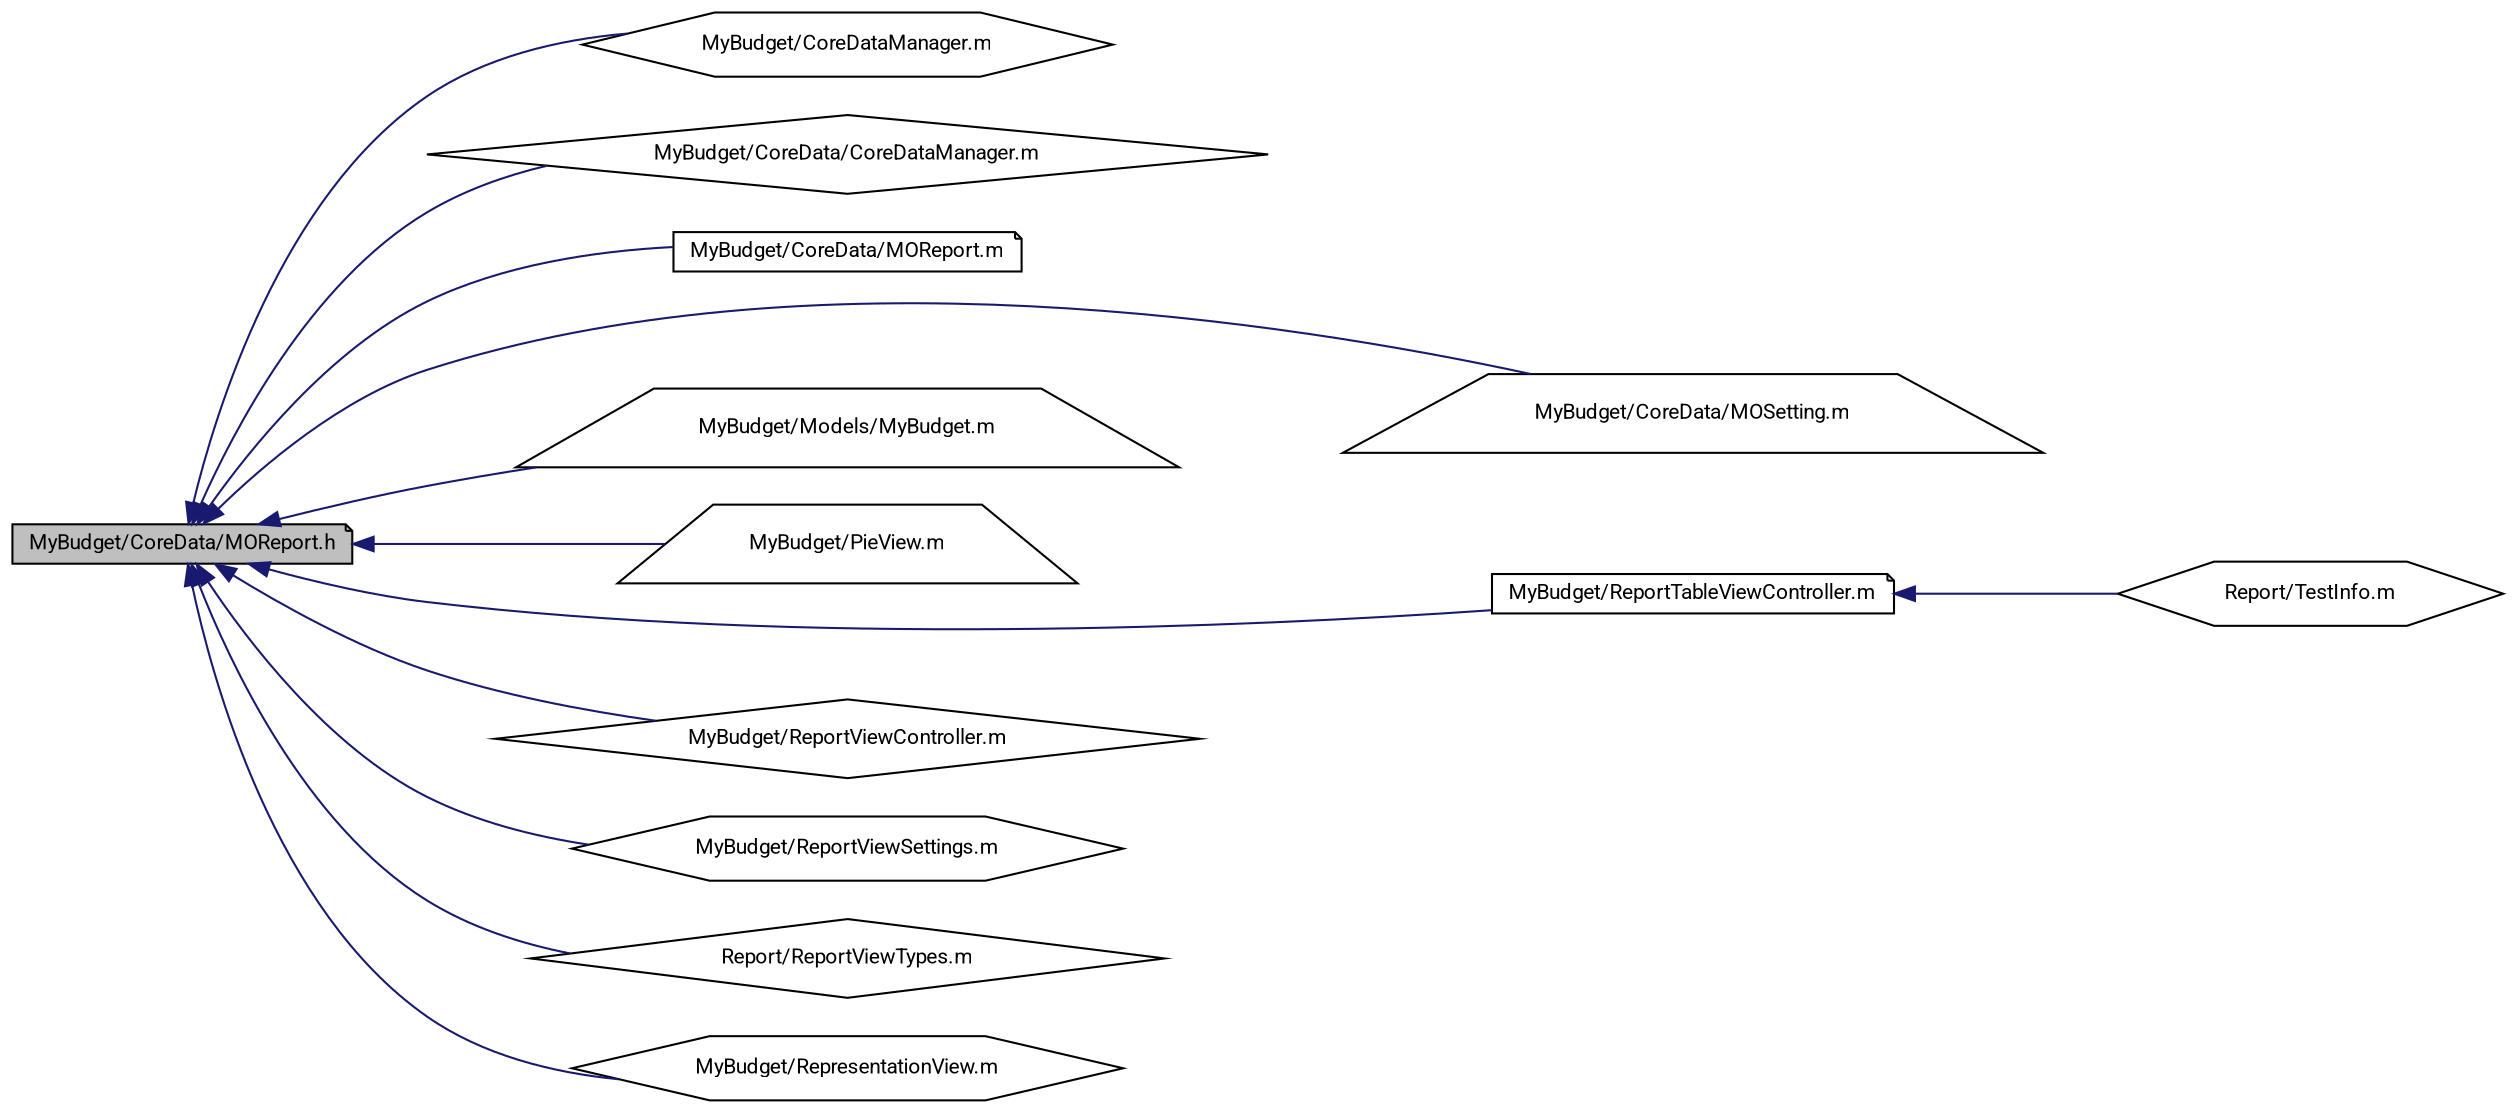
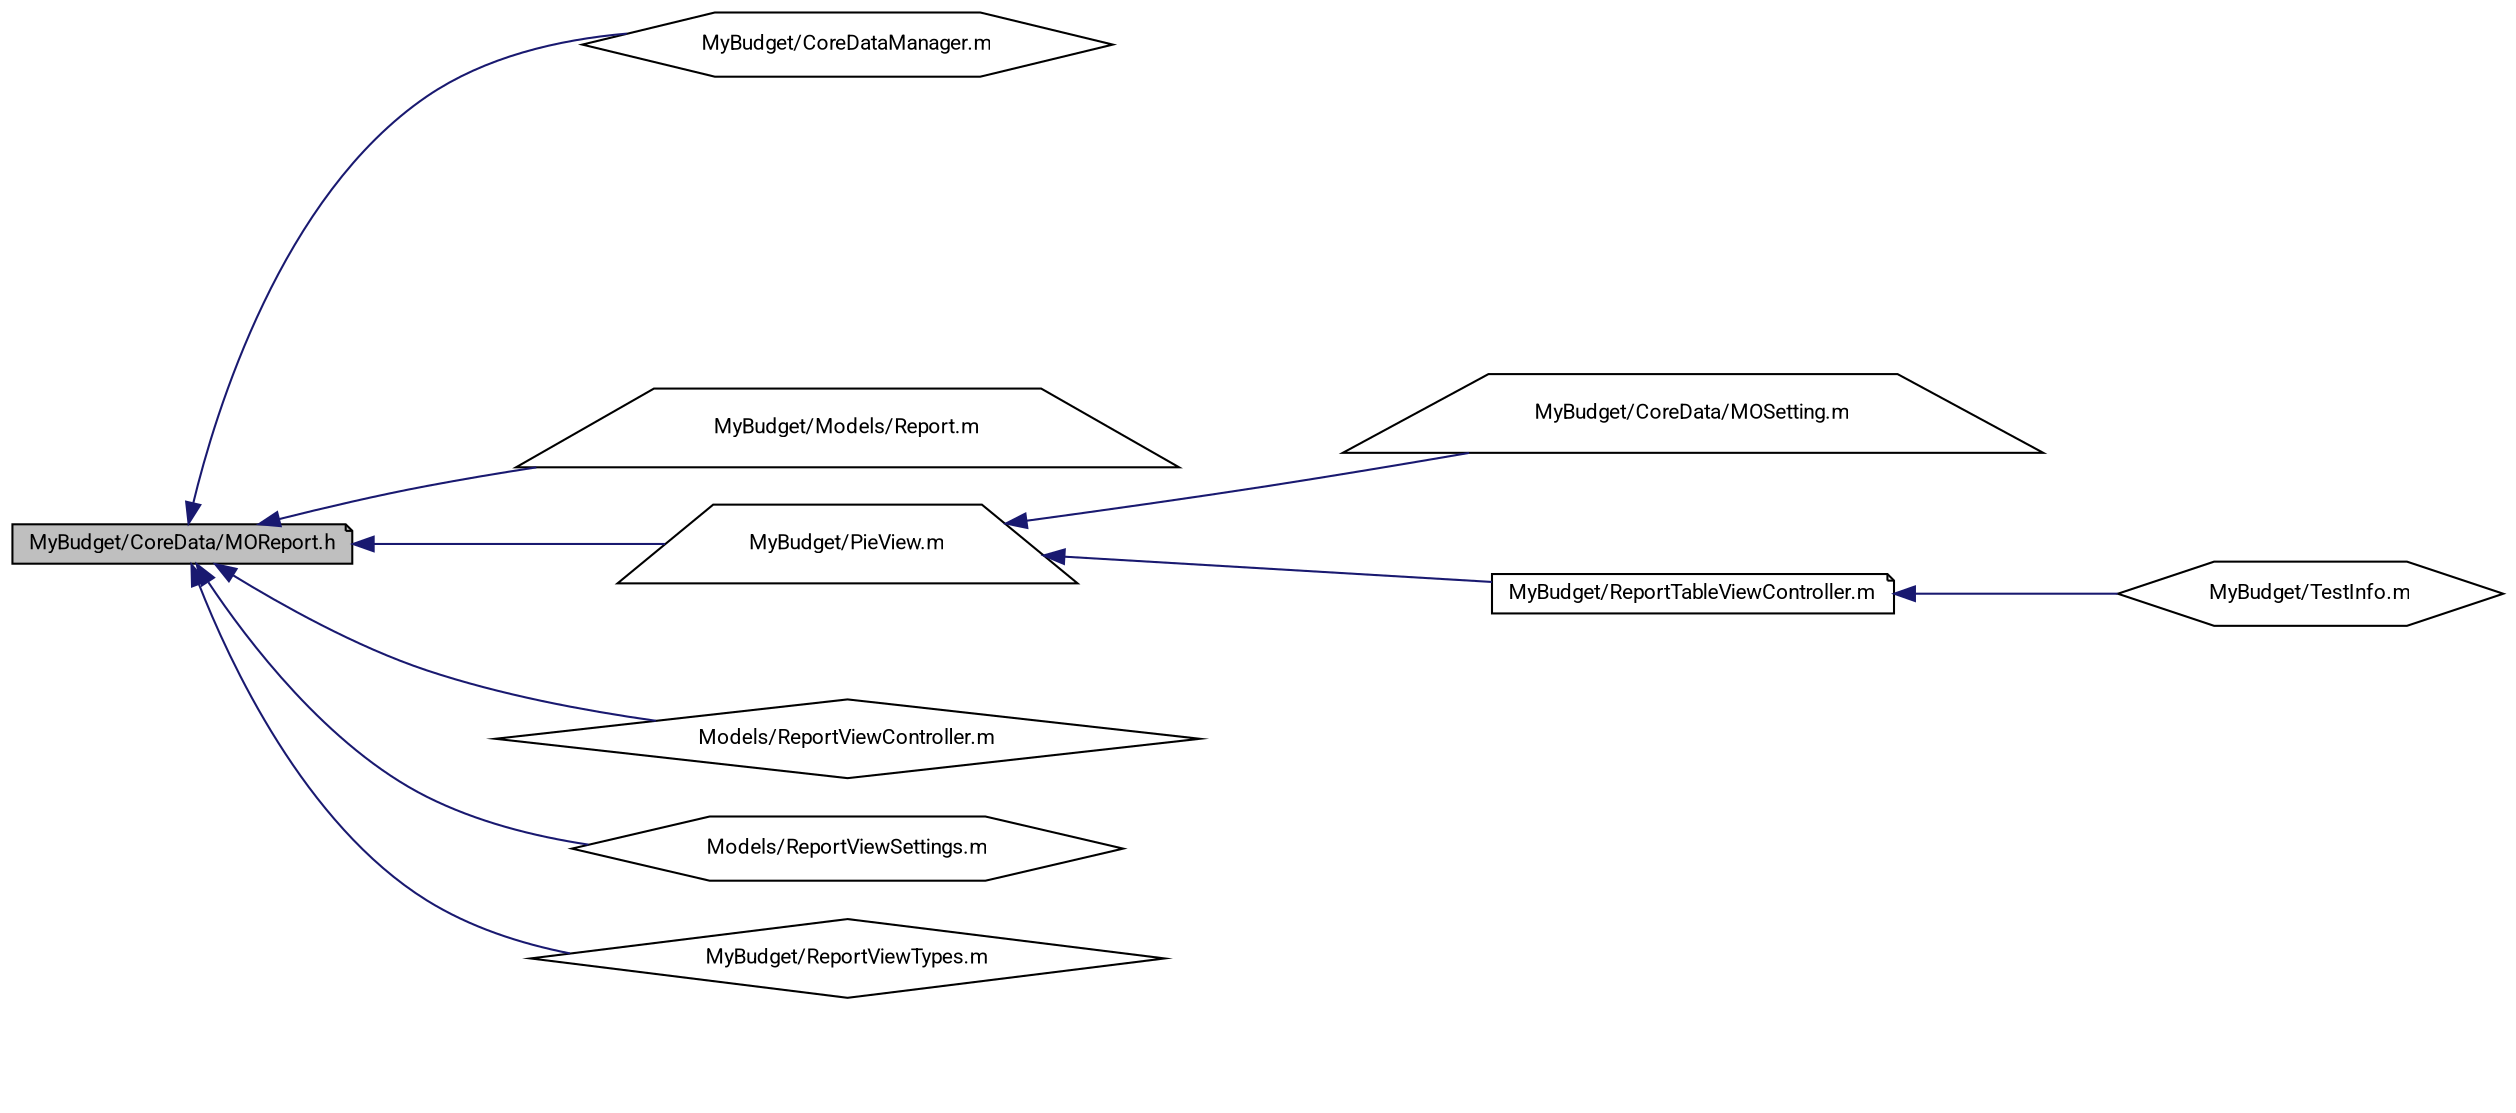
node "MyBudget/CoreData/CoreDataManager.m": removed
node "MyBudget/CoreData/MOReport.m": removed
edge "MyBudget/CoreData/MOSetting.m" -> "MyBudget/CoreData/MOReport.h": now "MyBudget/CoreData/MOSetting.m" -> "MyBudget/PieView.m"
node "MyBudget/Models/MyBudget.m": label "MyBudget/Models/MyBudget.m" -> "MyBudget/Models/Report.m"
node "Report/TestInfo.m": label "Report/TestInfo.m" -> "MyBudget/TestInfo.m"
edge "MyBudget/ReportTableViewController.m" -> "MyBudget/CoreData/MOReport.h": now "MyBudget/ReportTableViewController.m" -> "MyBudget/PieView.m"
node "MyBudget/ReportViewController.m": label "MyBudget/ReportViewController.m" -> "Models/ReportViewController.m"
node "MyBudget/ReportViewSettings.m": label "MyBudget/ReportViewSettings.m" -> "Models/ReportViewSettings.m"
node "Report/ReportViewTypes.m": label "Report/ReportViewTypes.m" -> "MyBudget/ReportViewTypes.m"
node "MyBudget/RepresentationView.m": removed
